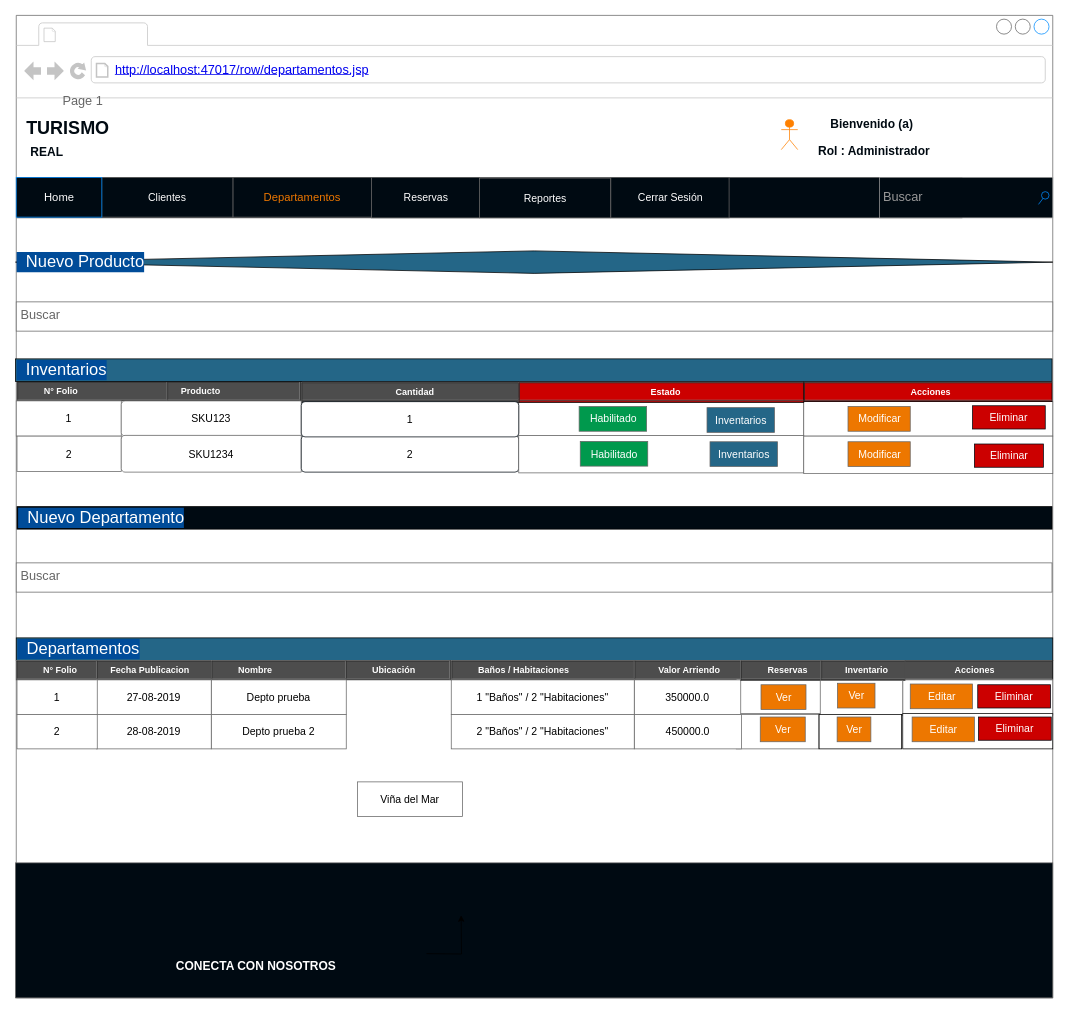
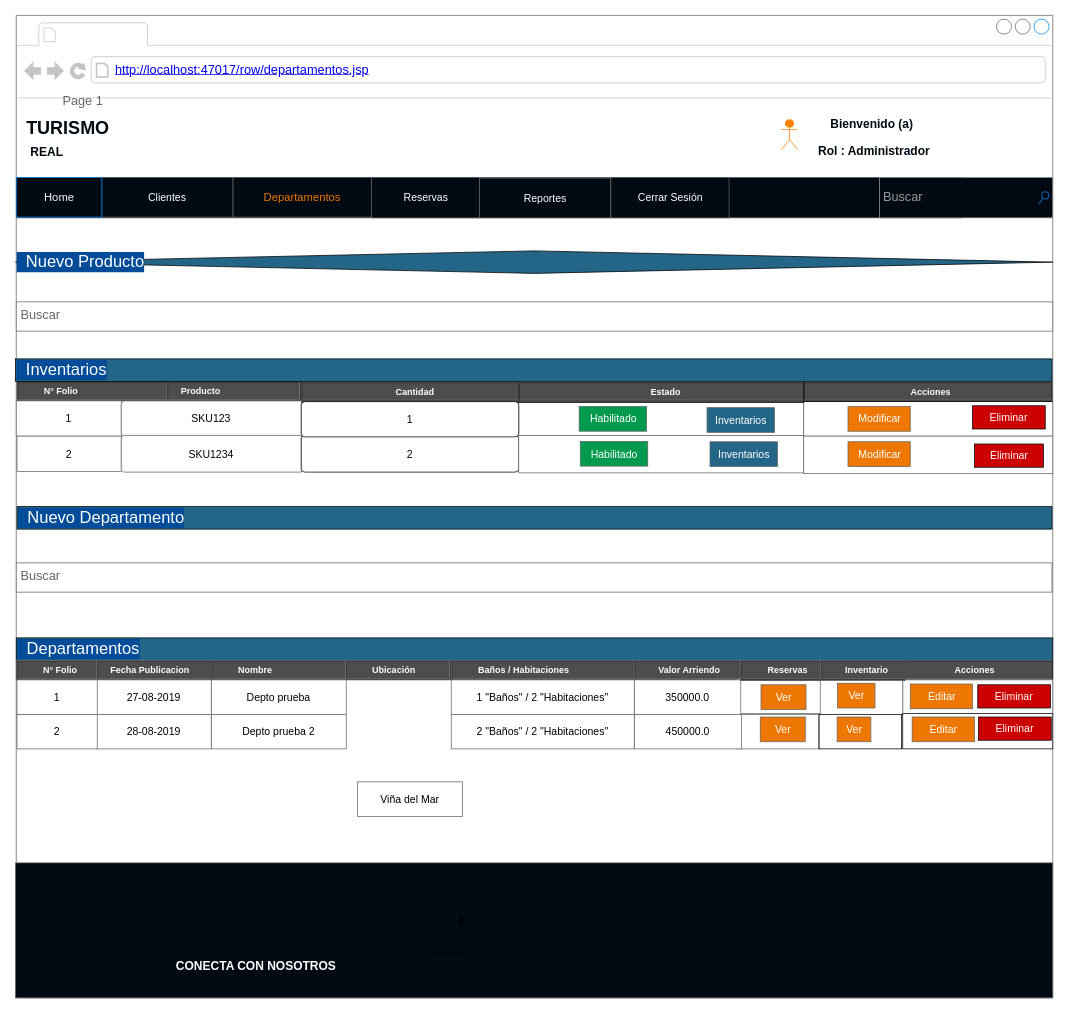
node "Estado Fono row 1, cell 1 row 1, cell 2": fillcolor #cc0000 -> #4d4d4d
node "Acciones row 1, cell 1 row 1, cell 2": fillcolor #cc0000 -> #4d4d4d
node "Nuevo Departamento": fillcolor #000a12 -> #246687
